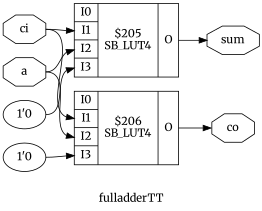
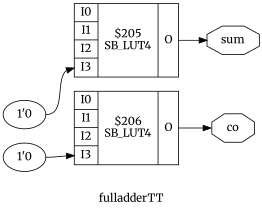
node "ci": removed
node "a": removed
